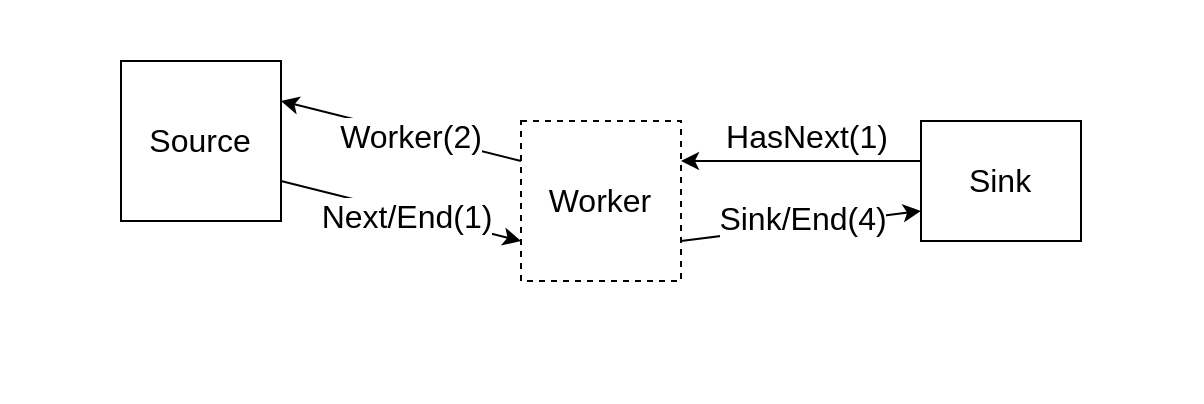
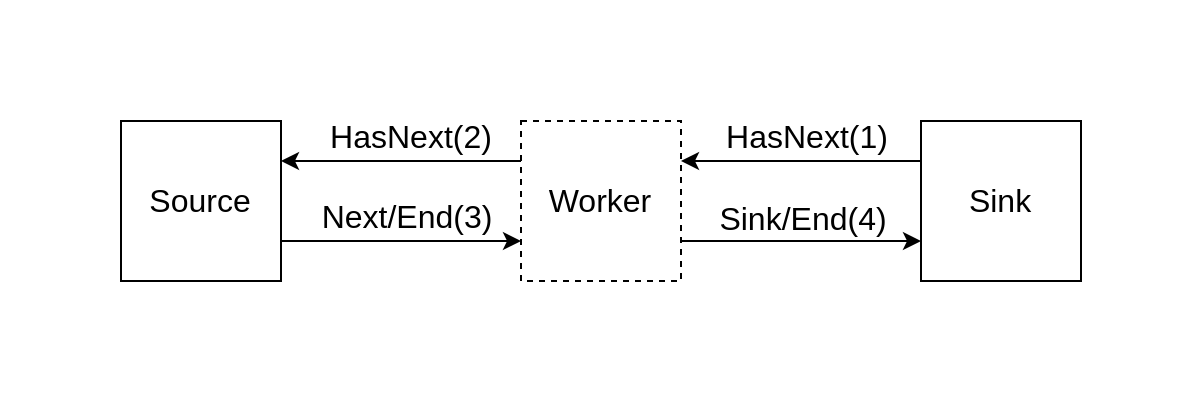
node "Worker(2)": label "Worker(2)" -> "HasNext(2)"
node "Source": moved (201, 141) -> (201, 201)
node "Sink": size 160x120 -> 160x160
node "Next/End(1)": label "Next/End(1)" -> "Next/End(3)"
